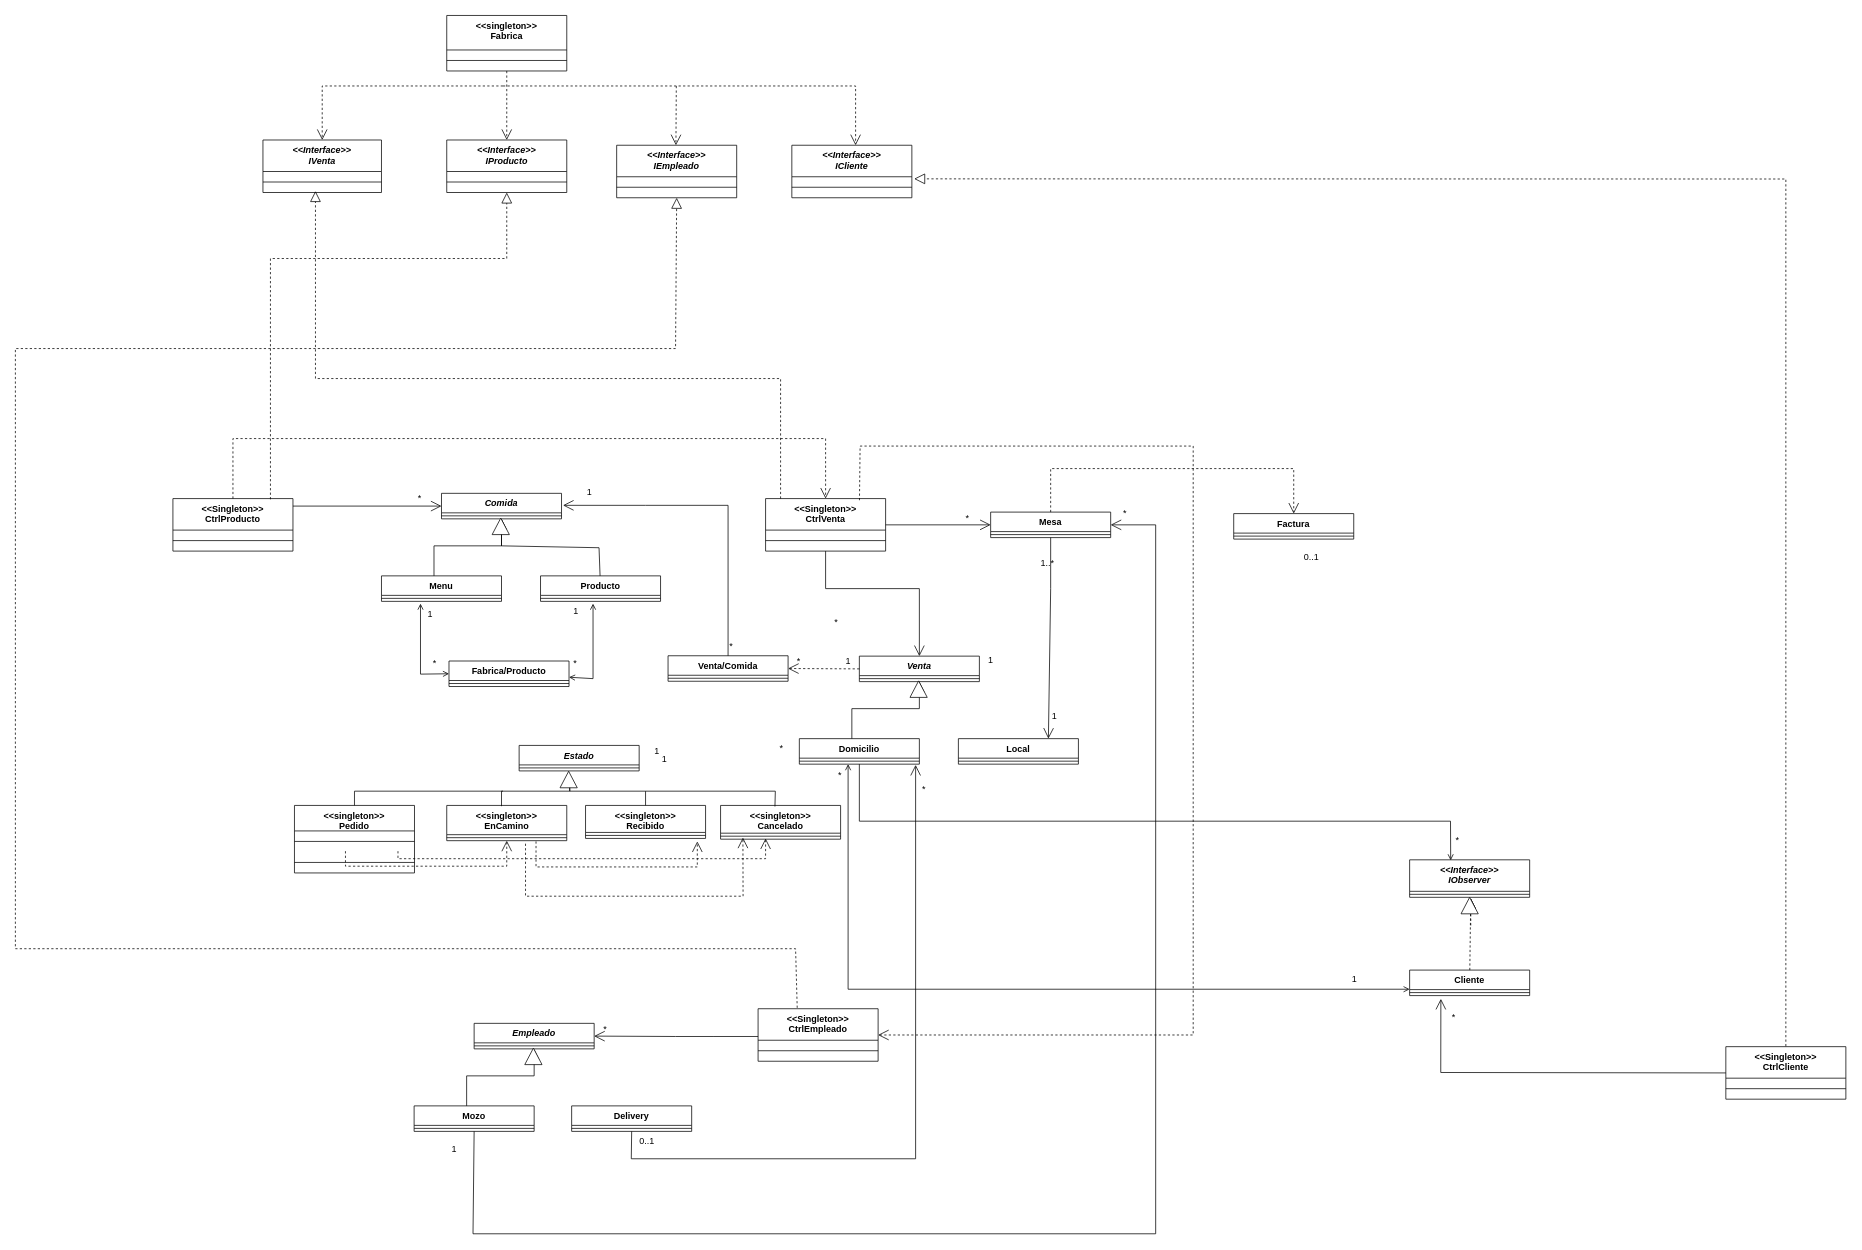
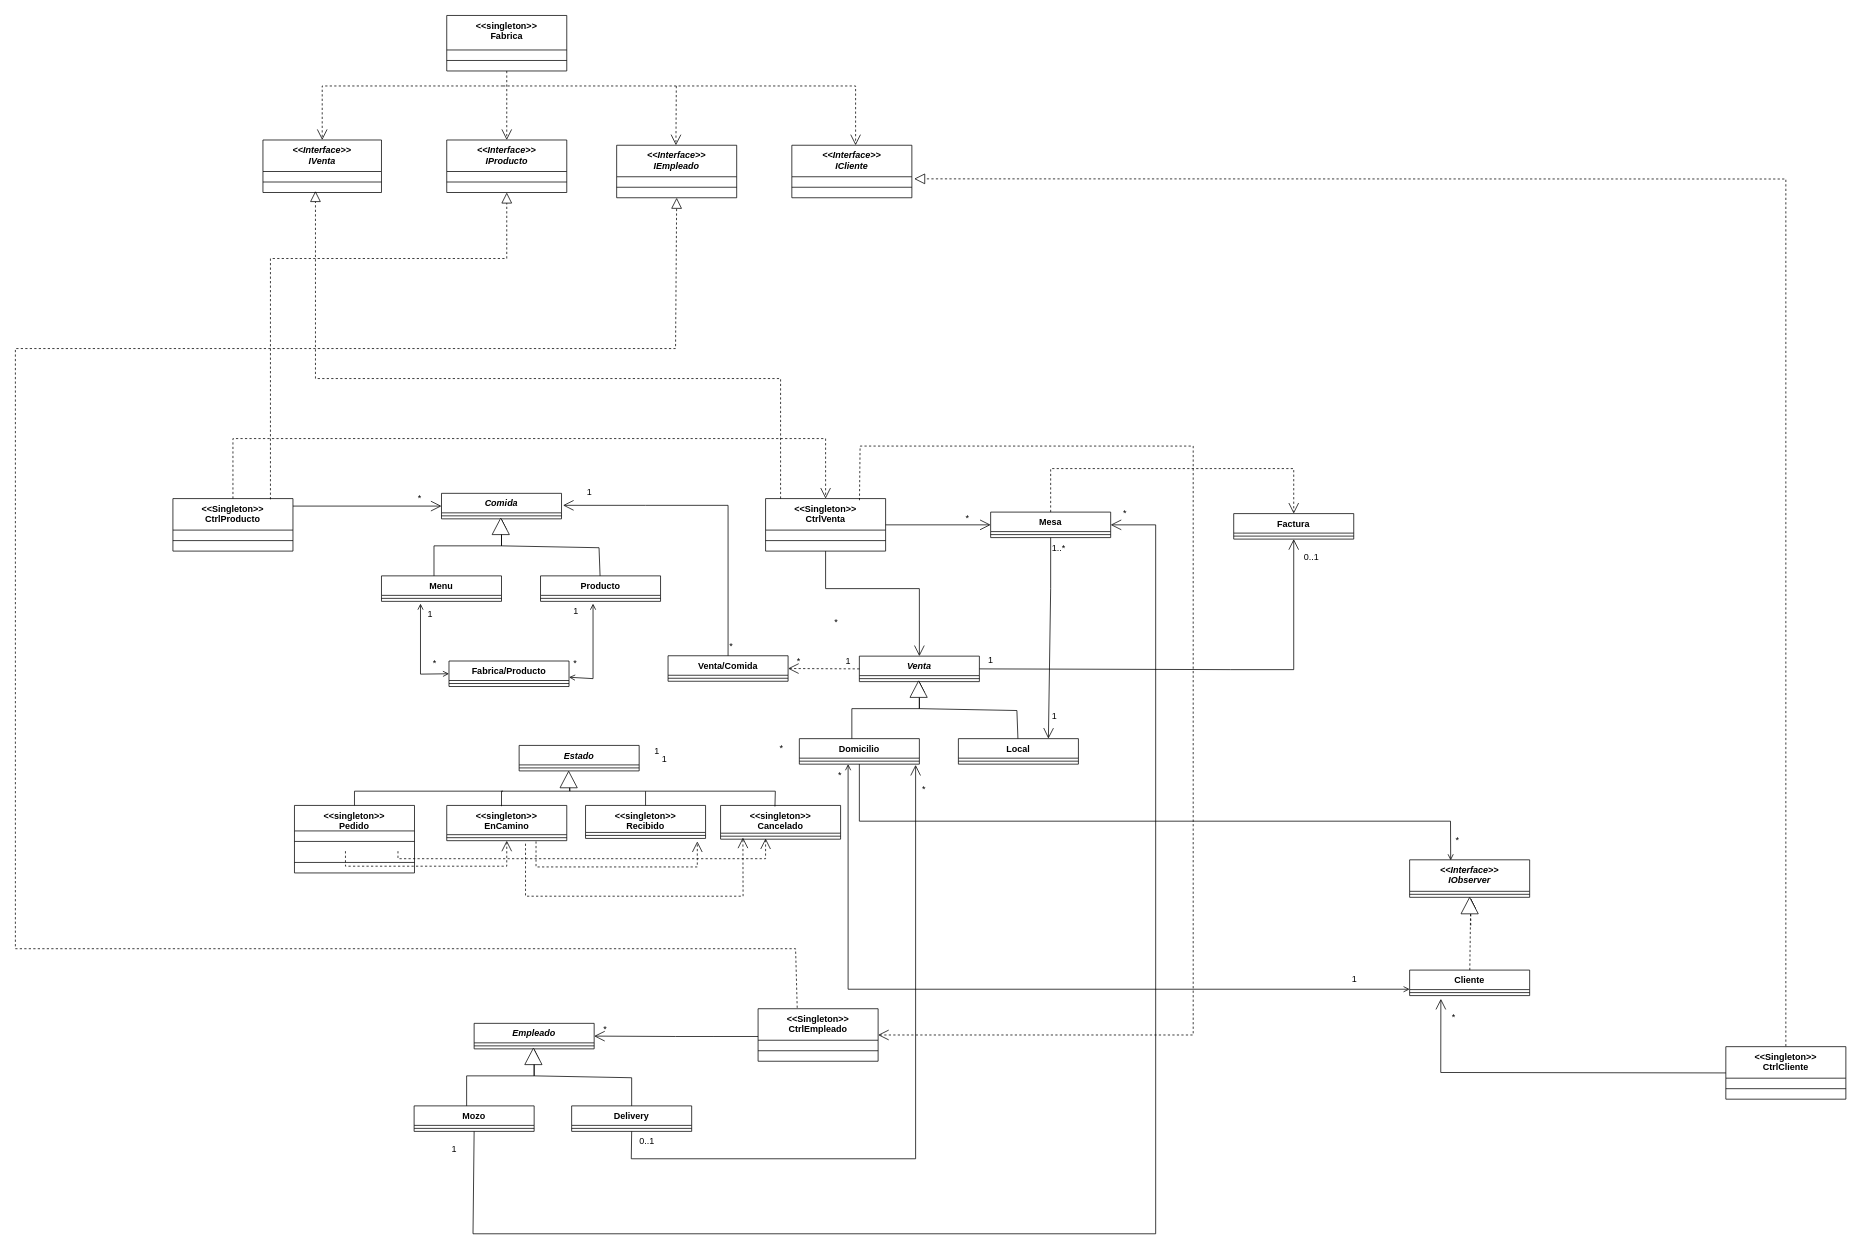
node "1..*": moved (1050, 563) -> (1062, 548)
edge "Venta" -> "Factura": added
edge "Local" -> "Venta": added
edge "Delivery" -> "Empleado": added
